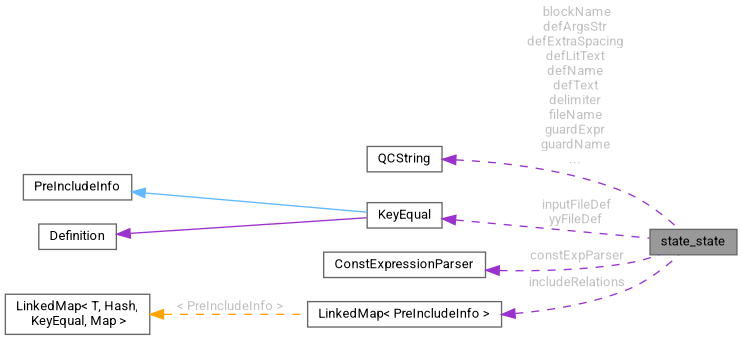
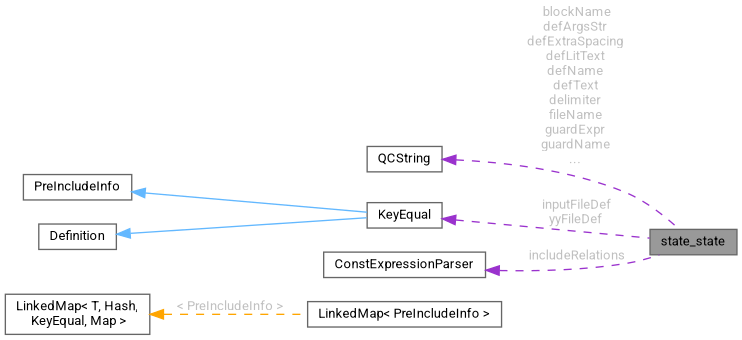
edge "KeyEqual" -> "Definition": color darkorchid3 -> steelblue1
edge "state_state" -> "ConstExpressionParser": label " constExpParser" -> " includeRelations"
edge "state_state" -> "LinkedMap< PreIncludeInfo >": removed, label "includeRelations"
